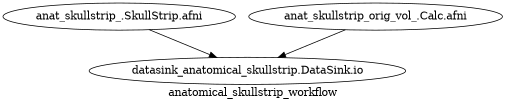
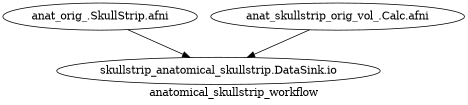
node "anat_skullstrip_.SkullStrip.afni": label "anat_skullstrip_.SkullStrip.afni" -> "anat_orig_.SkullStrip.afni"
node "datasink_anatomical_skullstrip.DataSink.io": label "datasink_anatomical_skullstrip.DataSink.io" -> "skullstrip_anatomical_skullstrip.DataSink.io"
